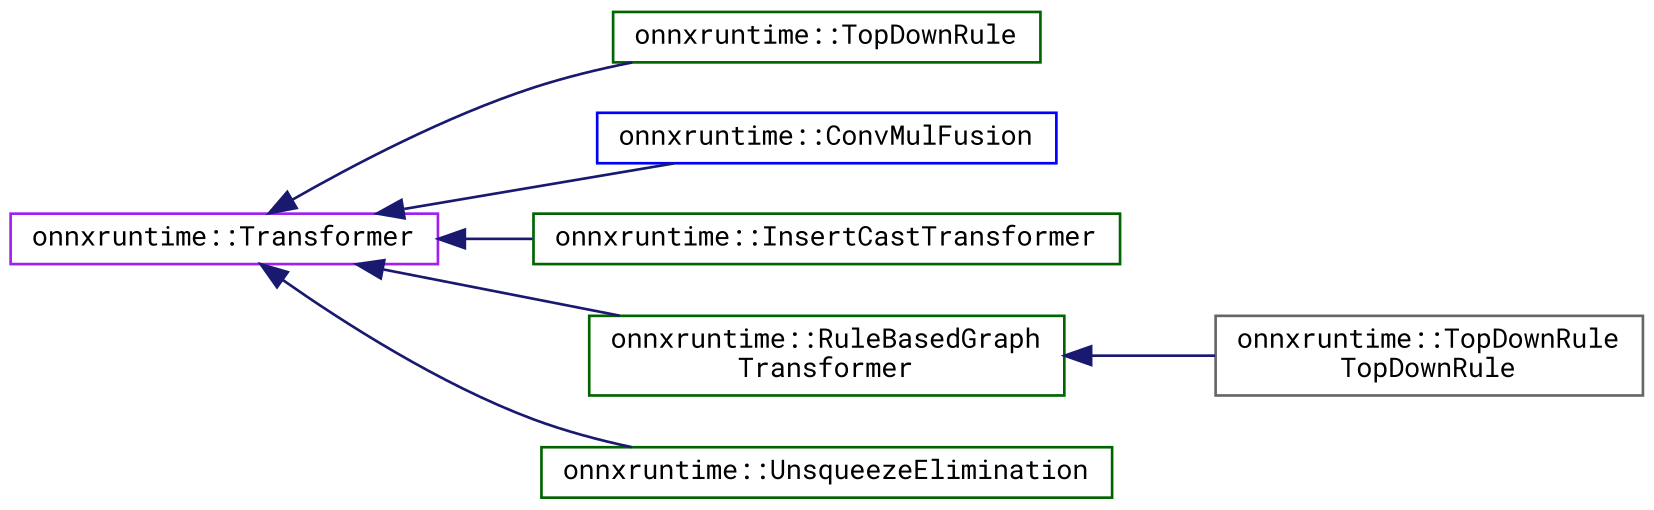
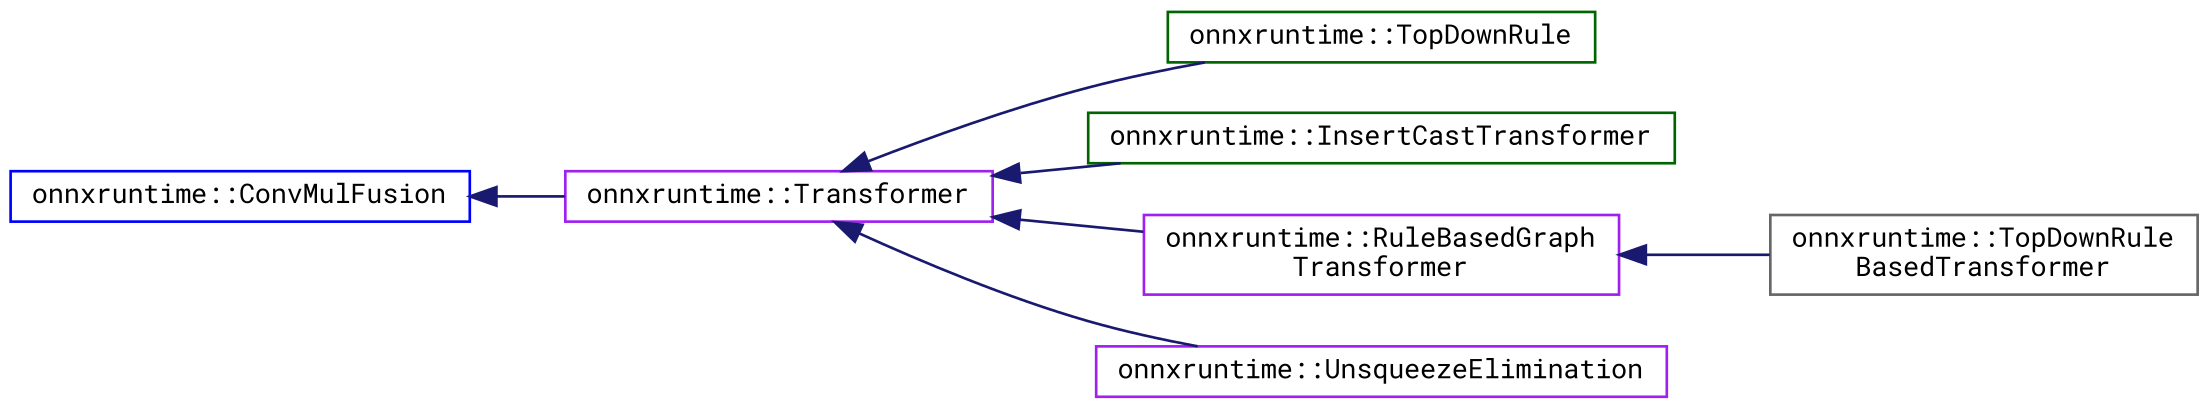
edge "onnxruntime::ConvMulFusion" -> "onnxruntime::Transformer": reversed
node "onnxruntime::RuleBasedGraph Transformer": color darkgreen -> purple
node "onnxruntime::TopDownRule TopDownRule": label "onnxruntime::TopDownRule TopDownRule" -> "onnxruntime::TopDownRule BasedTransformer"
node "onnxruntime::UnsqueezeElimination": color darkgreen -> purple
